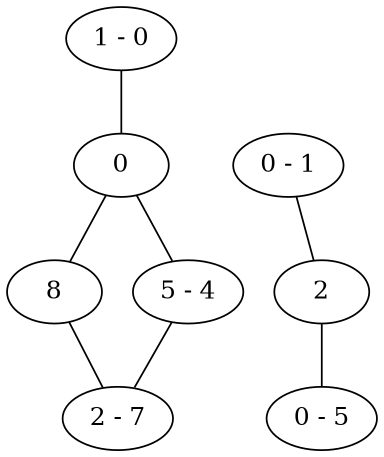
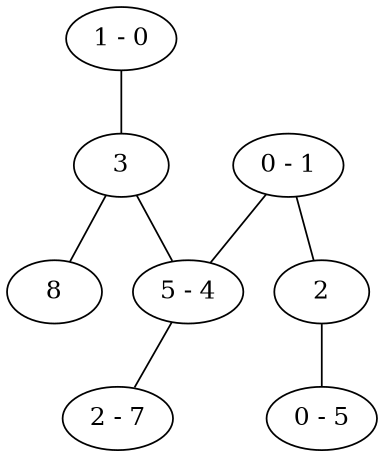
node "0": label "0" -> "3"
edge "0 - 1" -- "5 - 4": added
edge "8" -- "2 - 7": removed
